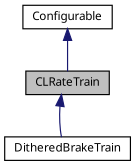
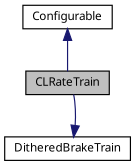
edge "DitheredBrakeTrain" -> "CLRateTrain": reversed
